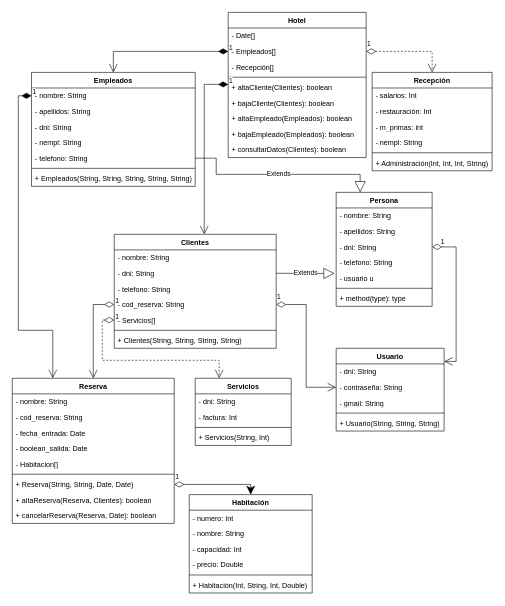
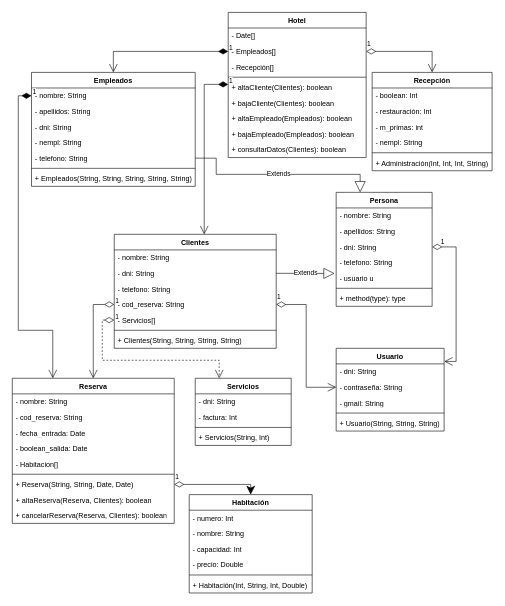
edge "- Empleados[]" -- "Recepción": style dashed -> solid
node "- salarios: Int": label "- salarios: Int" -> "- boolean: Int"
node "+ cancelarReserva(Reserva, Date): boolean": label "+ cancelarReserva(Reserva, Date): boolean" -> "+ cancelarReserva(Reserva, Clientes): boolean"
